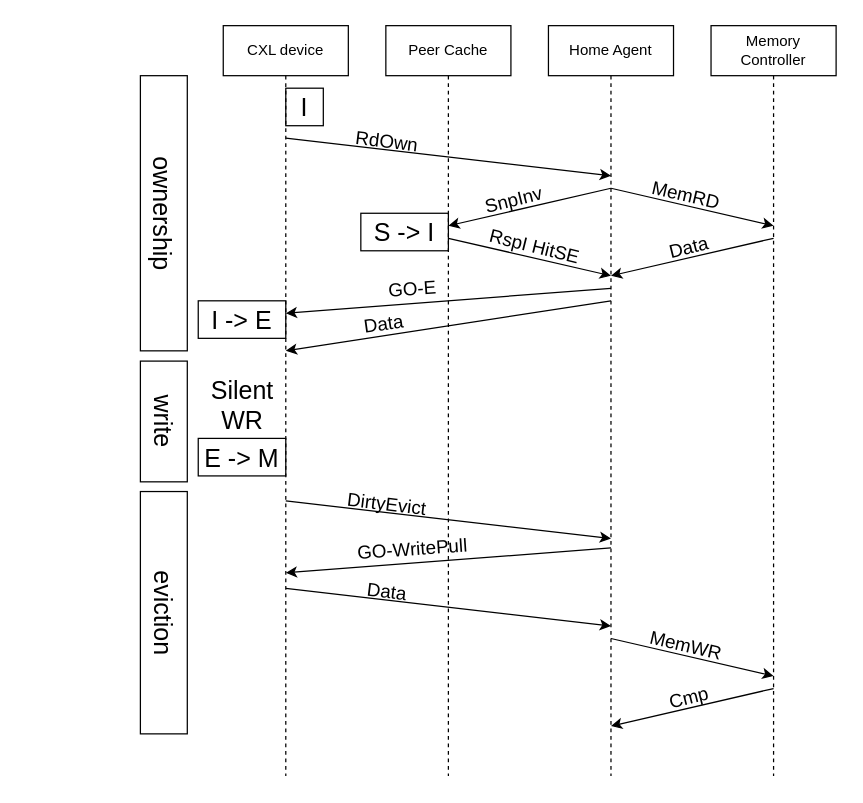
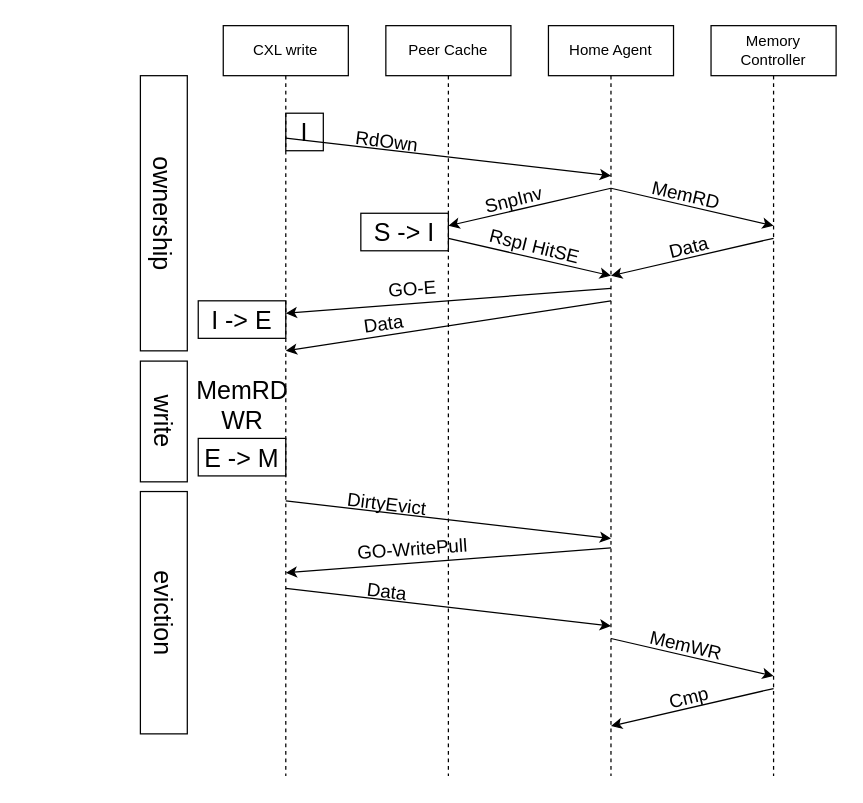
node "CXL device": label "CXL device" -> "CXL write"
node "I": moved (304, 107) -> (304, 132)
node "Silent WR": label "Silent WR" -> "MemRD WR"
